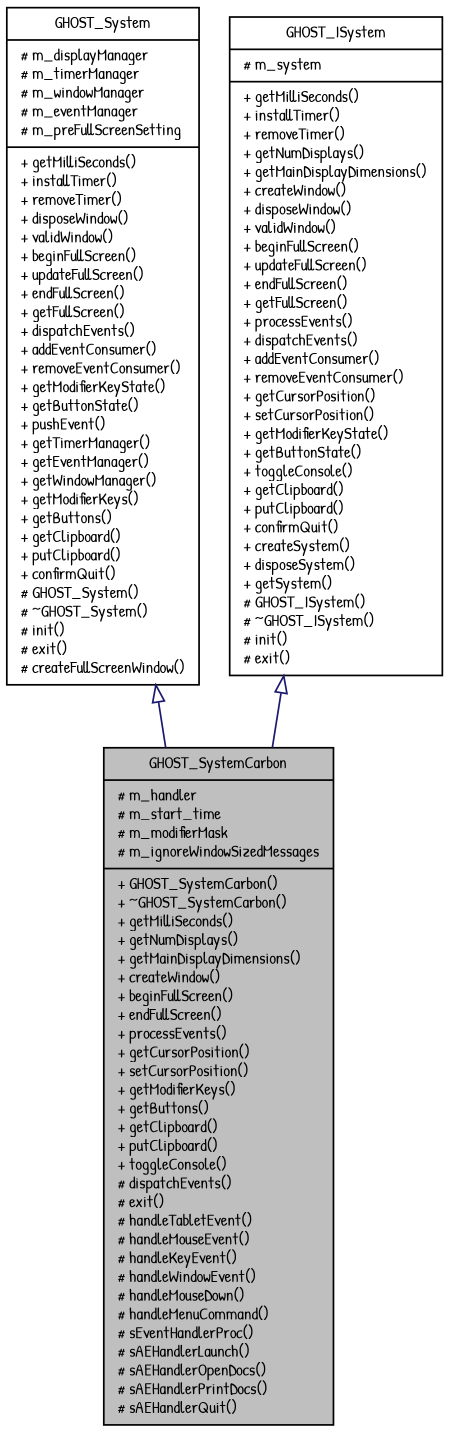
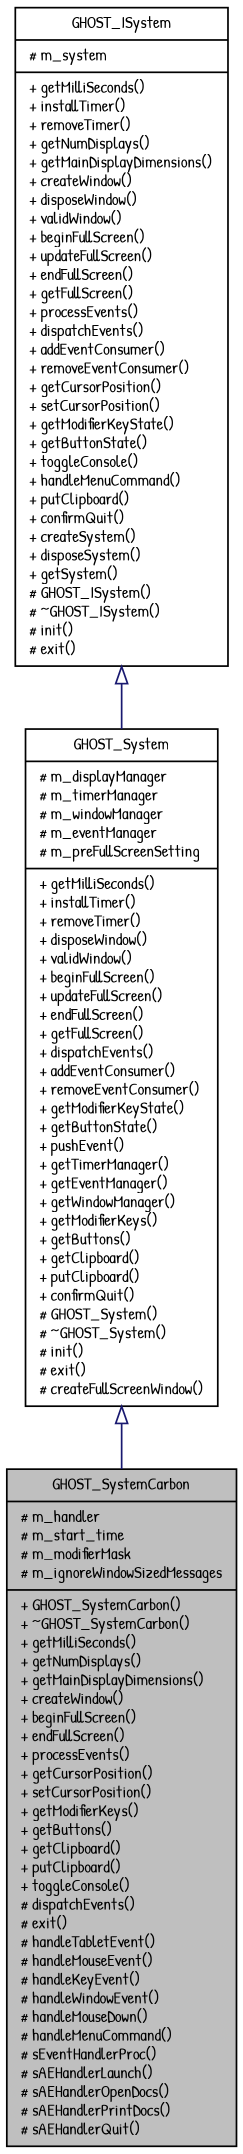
node "GHOST_ISystem": text "+ getClipboard()" -> "+ handleMenuCommand()"
edge "GHOST_SystemCarbon" -> "GHOST_ISystem": now "GHOST_System" -> "GHOST_ISystem"
